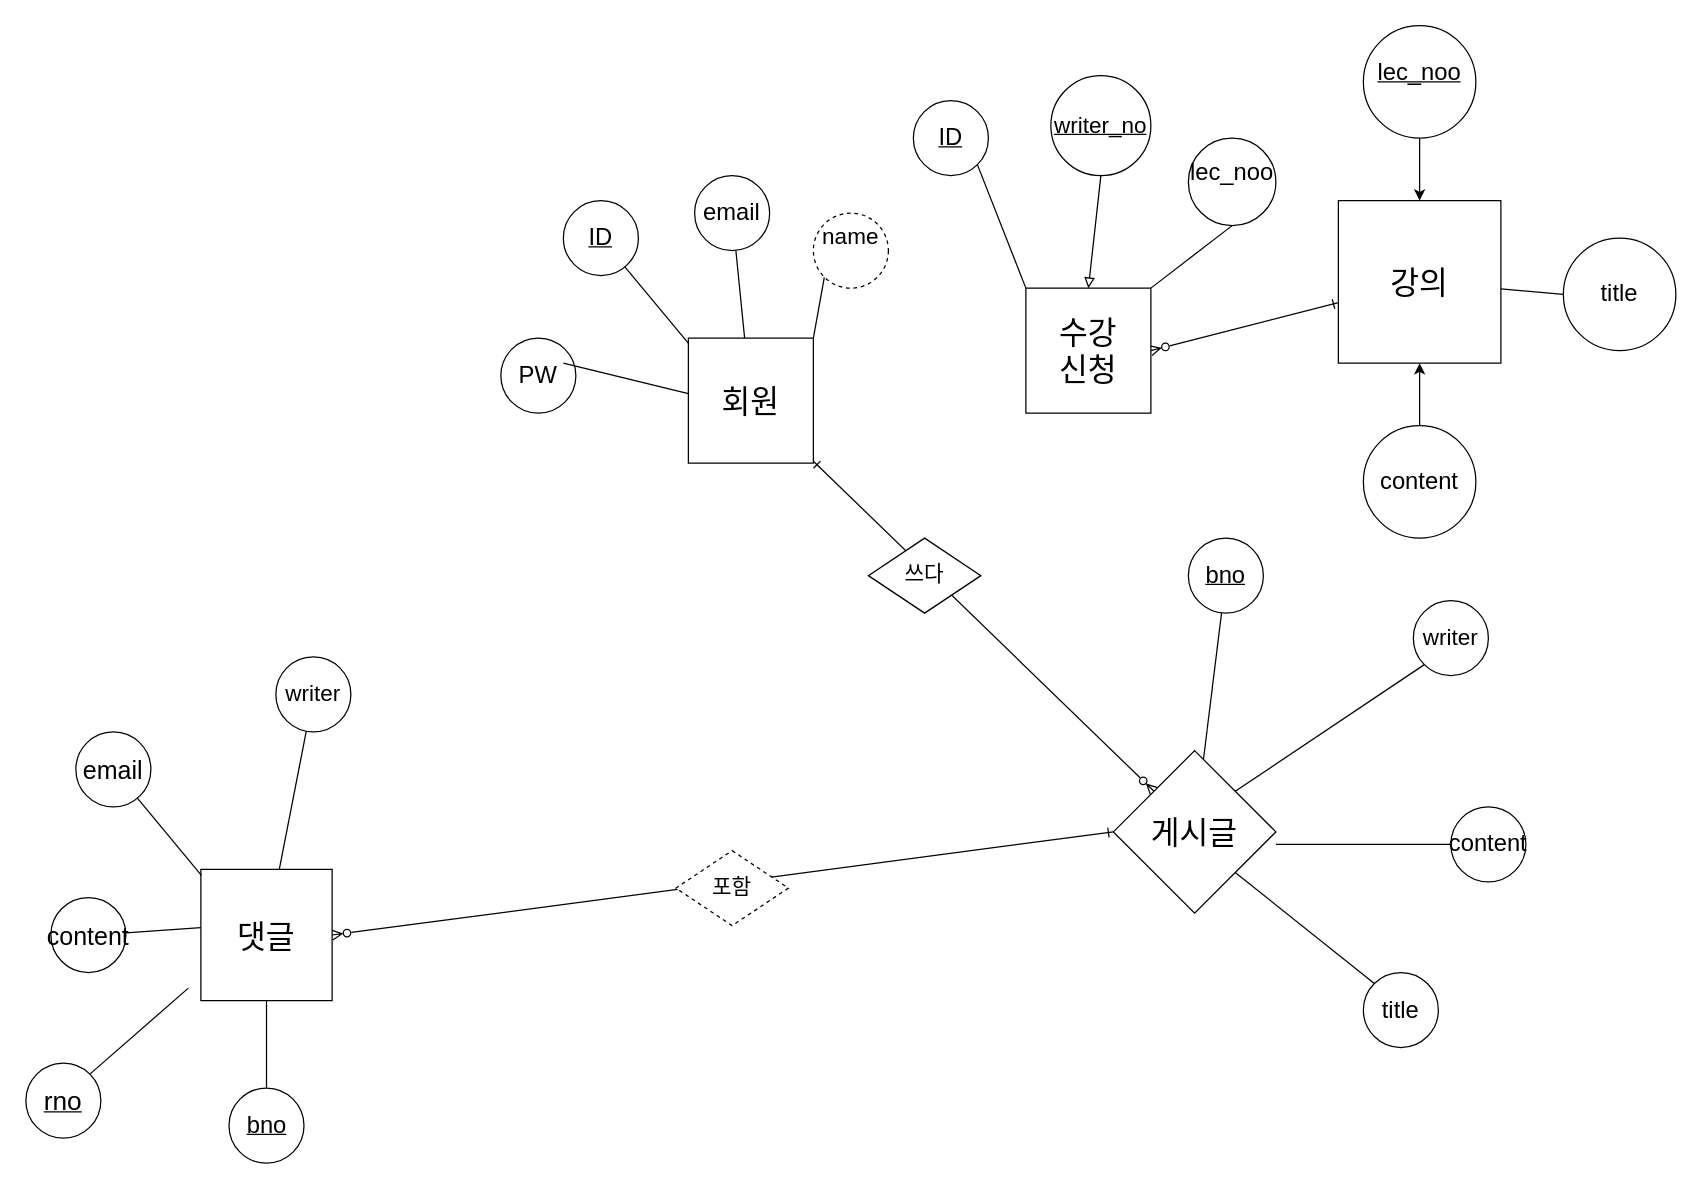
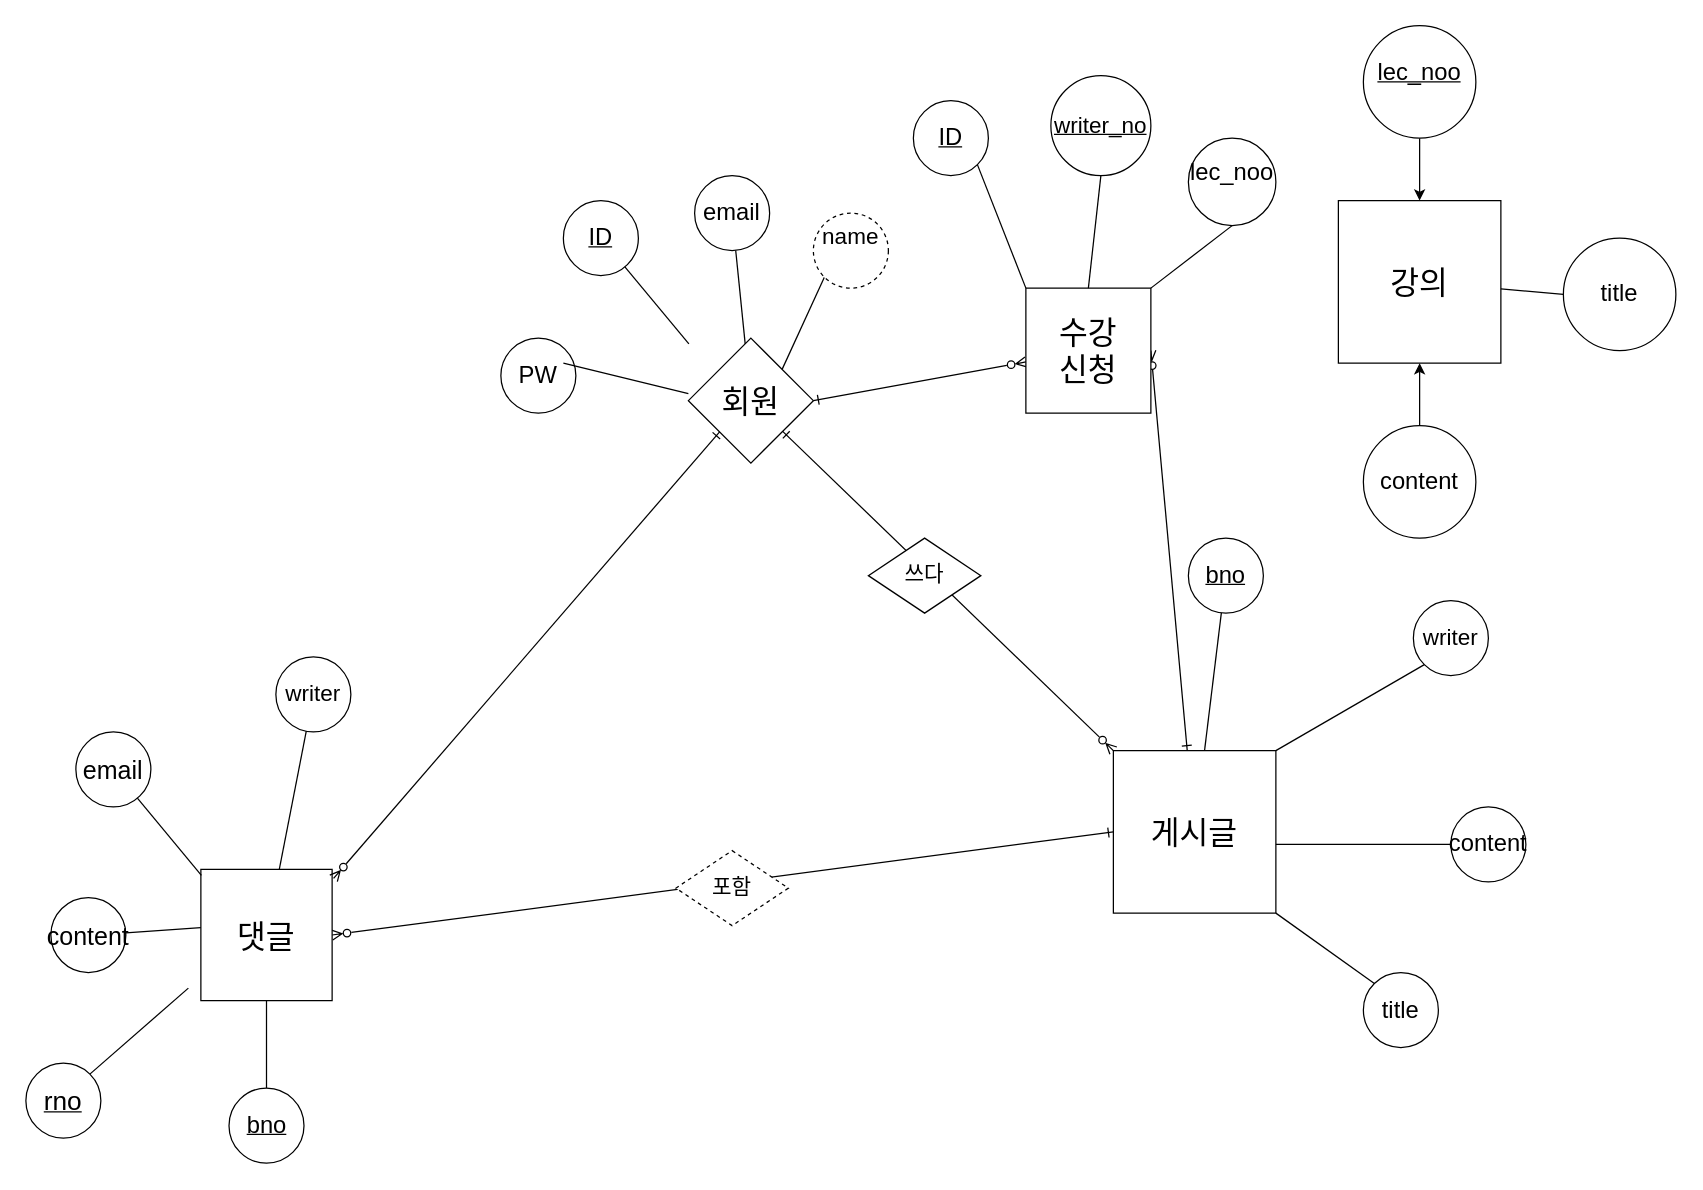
edge "writer_no" -> "수강 신청": arrowhead block -> none
edge "강의" -- "수강 신청": now "게시글" -- "수강 신청"
edge "수강 신청" -- "회원": added
node "회원": shape rectangle -> diamond
edge "회원" -- "댓글": added
node "게시글": shape diamond -> rectangle
